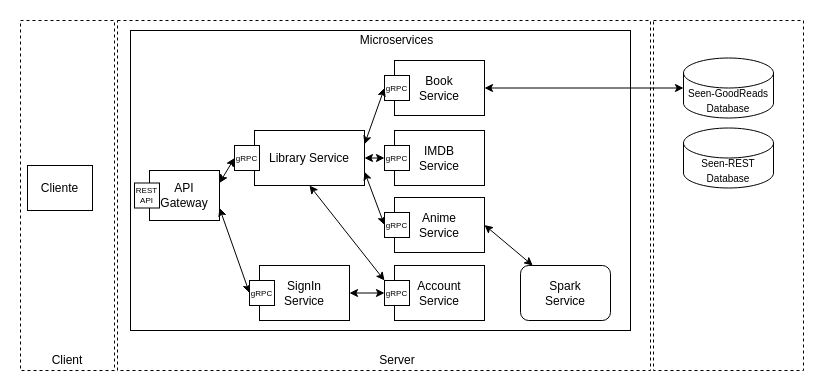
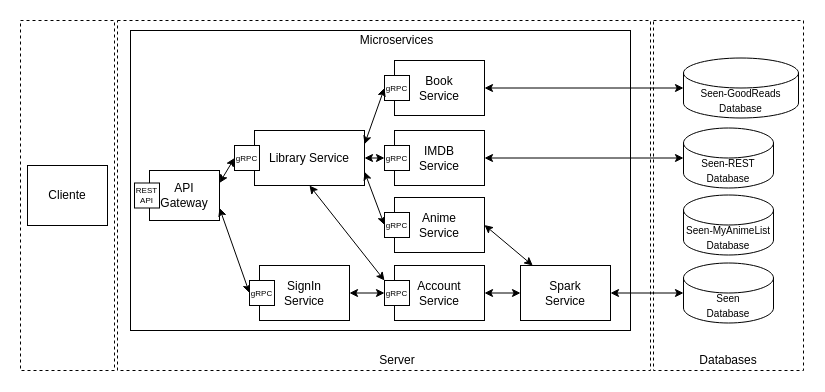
node "Seen-GoodReads Database": size 90x60 -> 115x60
edge "IMDB Service" -- "Seen-REST Database": added
node "Cliente": size 65x45 -> 80x60
node "Seen-MyAnimeList Database": added
edge "Account Service" -- "Spark Service": added
node "Spark Service": shape rounded rectangle -> rectangle
edge "Spark Service" -- "Seen Database": added
node "Seen Database": added
node "Client": removed
node "Databases": added
